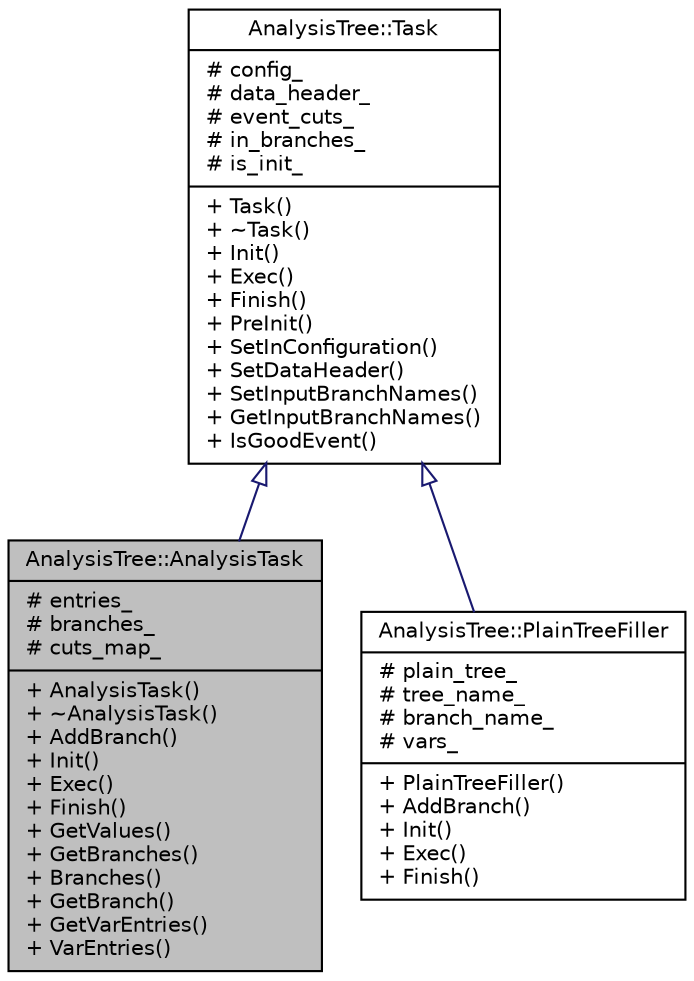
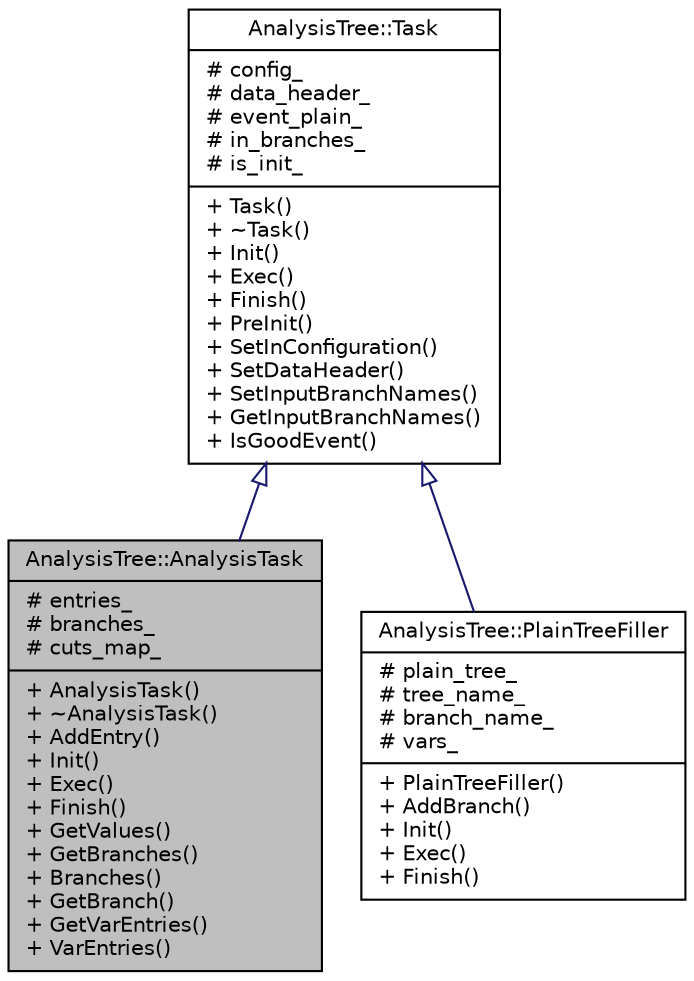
node "AnalysisTree::Task": text "# event_cuts_" -> "# event_plain_"
node "AnalysisTree::AnalysisTask": text "+ AddBranch()" -> "+ AddEntry()"
